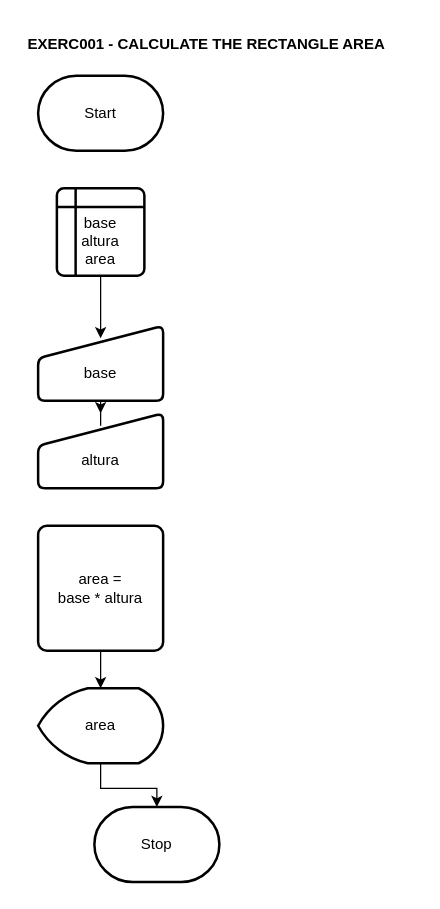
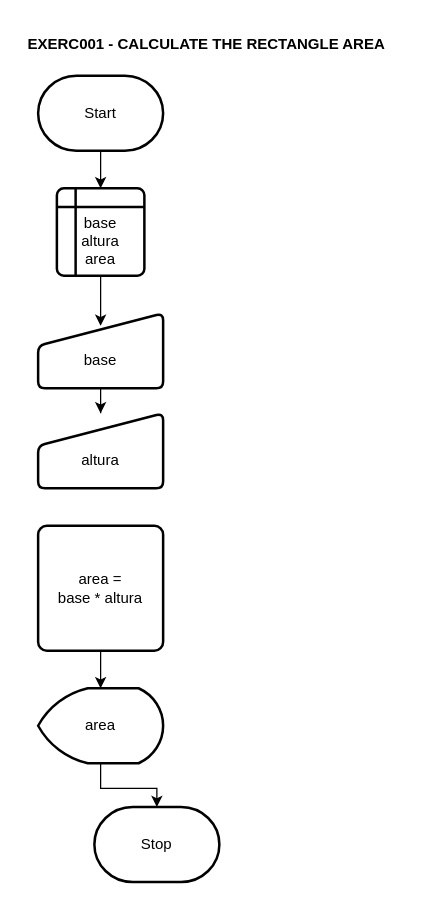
edge "Start" -> "base altura area": added
node "base": moved (101, 363) -> (101, 351)
